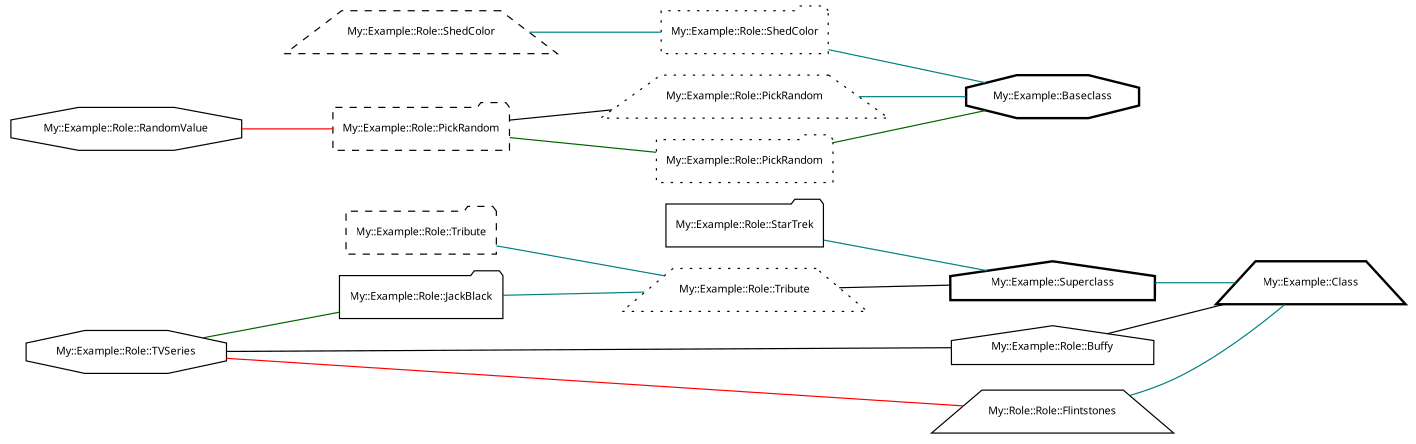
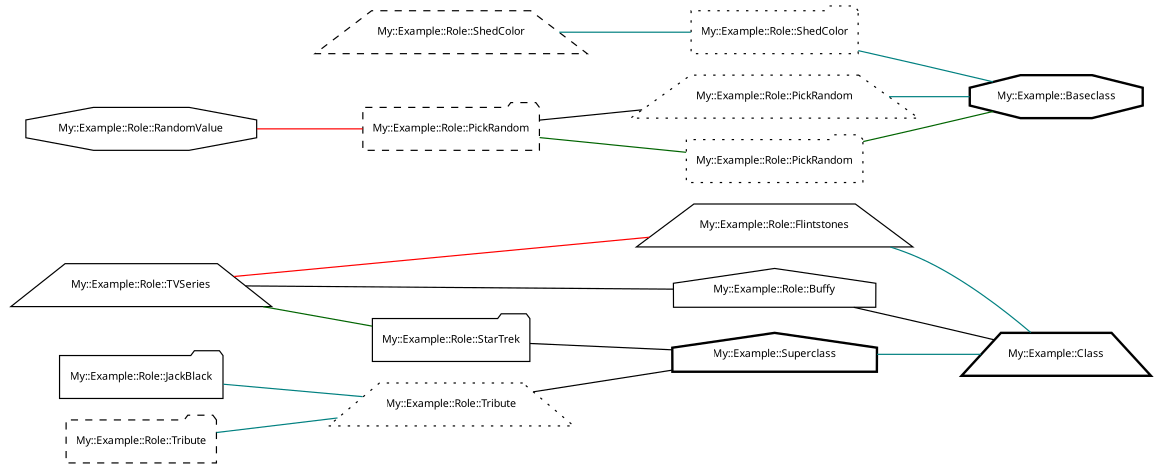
edge "My::Example::Role::StarTrek" -- "My::Example::Superclass": color teal -> black
edge "My::Example::Role::JackBlack" -- "My::Example::Role::TVSeries": now "My::Example::Role::StarTrek" -- "My::Example::Role::TVSeries"
node "My::Example::Role::TVSeries": shape octagon -> trapezium
node "My::Role::Role::Flintstones": label "My::Role::Role::Flintstones" -> "My::Example::Role::Flintstones"
